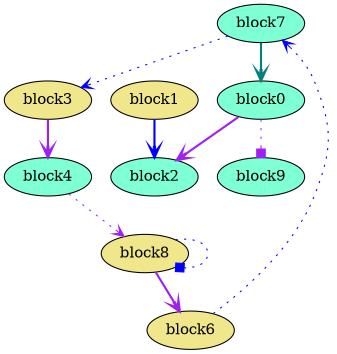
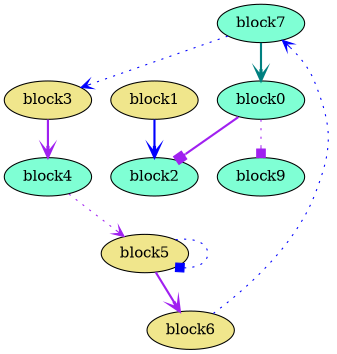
edge "block0" -> "block2": arrowhead vee -> box
node "block8": label "block8" -> "block5"
